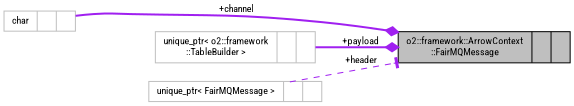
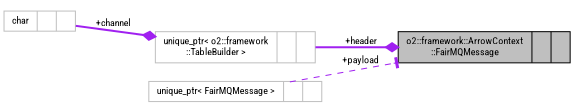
edge "char" -> "o2::framework::ArrowContext": now "char" -> "unique_ptr< o2::framework"
edge "unique_ptr< o2::framework" -> "o2::framework::ArrowContext": label " +payload" -> " +header"
edge "unique_ptr< FairMQMessage >" -> "o2::framework::ArrowContext": label " +header" -> " +payload"
